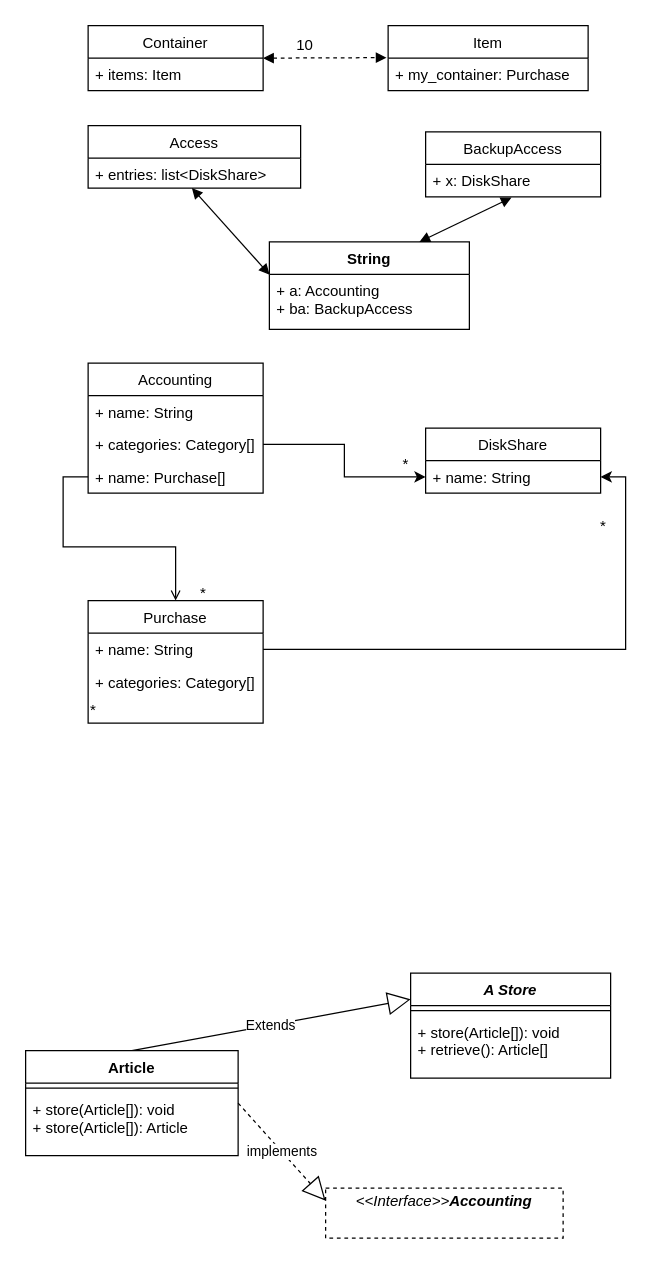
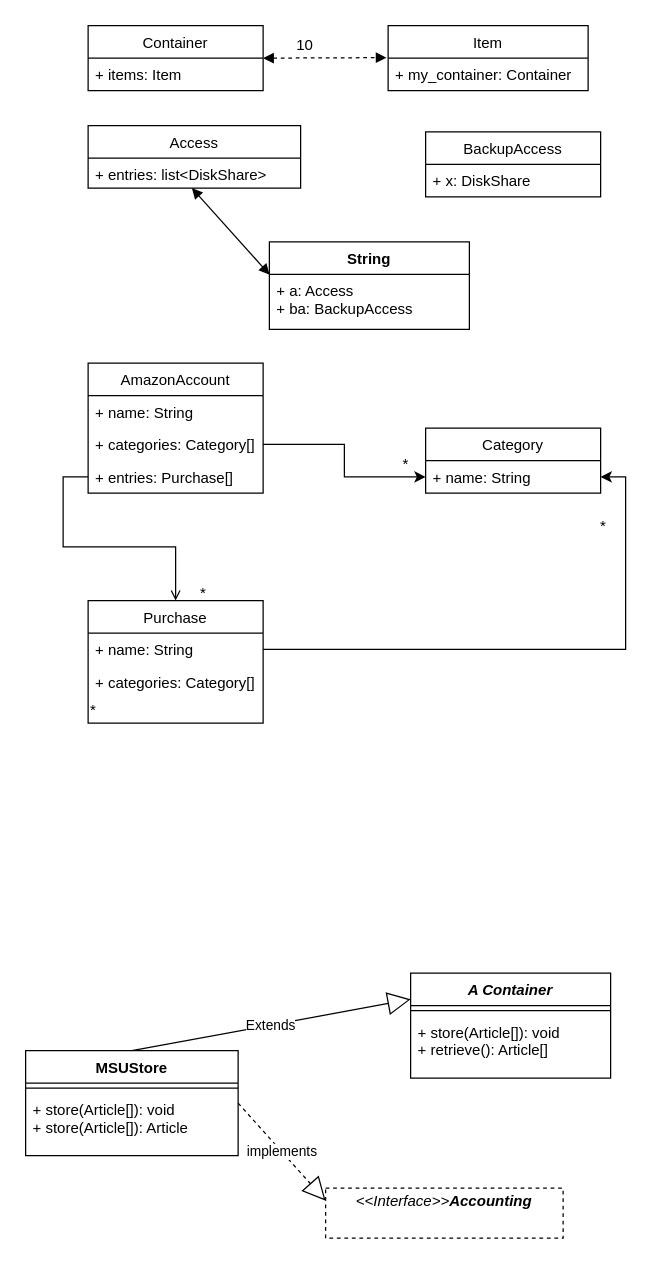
node "+ my_container: Purchase": label "+ my_container: Purchase" -> "+ my_container: Container"
edge "+ x: DiskShare" -- "String": removed
node "+ a: Accounting + ba: BackupAccess": label "+ a: Accounting + ba: BackupAccess" -> "+ a: Access + ba: BackupAccess"
node "Accounting": label "Accounting" -> "AmazonAccount"
node "DiskShare": label "DiskShare" -> "Category"
node "+ name: Purchase[]": label "+ name: Purchase[]" -> "+ entries: Purchase[]"
node "A Store": label "A Store" -> "A Container"
node "Article": label "Article" -> "MSUStore"
